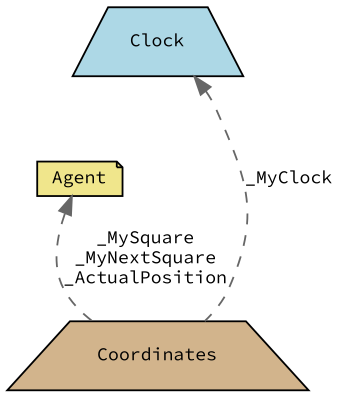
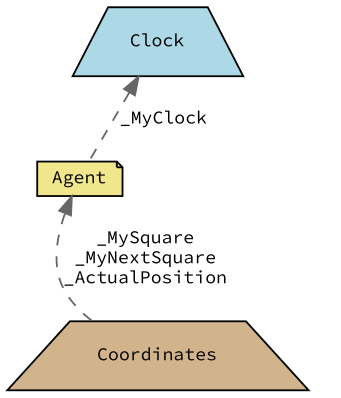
edge "Coordinates" -> "Clock": now "Agent" -> "Clock"
